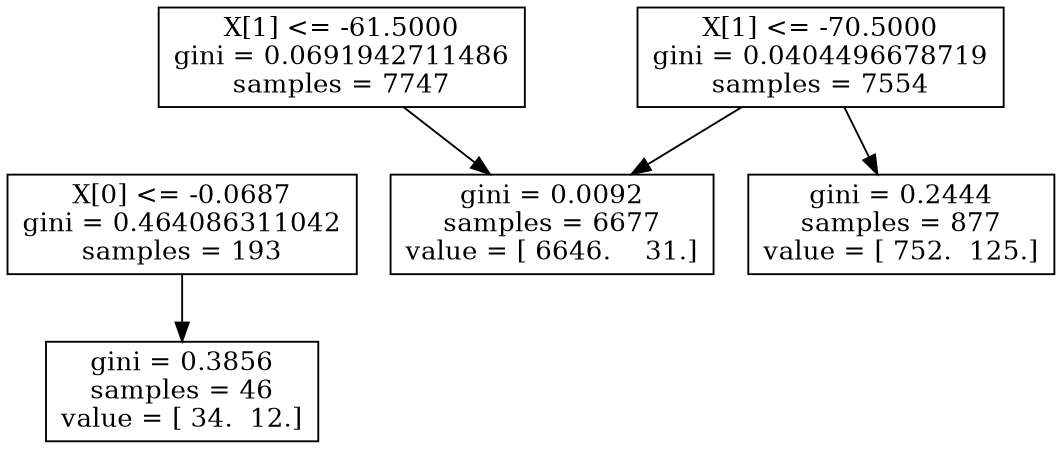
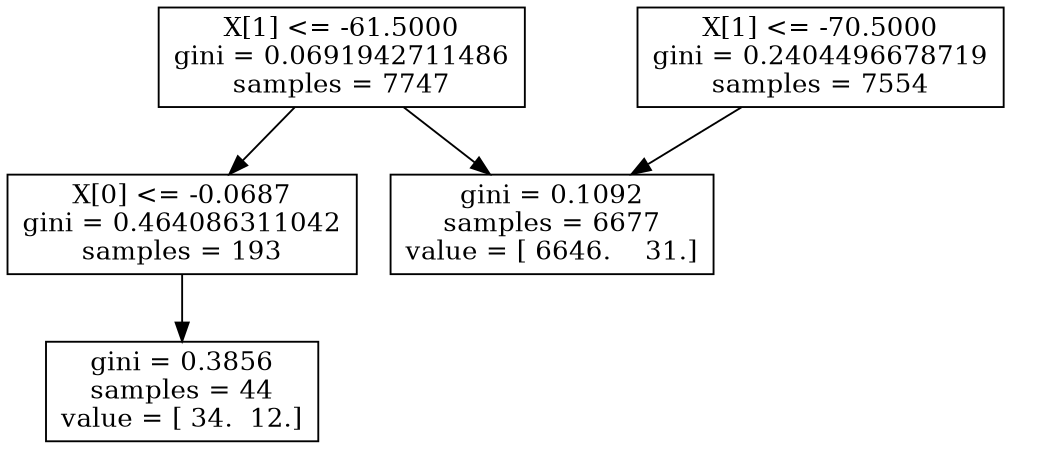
node "X[1] <= -70.5000 gini = 0.0404496678719 samples = 7554": label "X[1] <= -70.5000 gini = 0.0404496678719 samples = 7554" -> "X[1] <= -70.5000 gini = 0.2404496678719 samples = 7554"
edge "X[1] <= -61.5000 gini = 0.0691942711486 samples = 7747" -> "X[0] <= -0.0687 gini = 0.464086311042 samples = 193": added
node "gini = 0.0092 samples = 6677 value = [ 6646.    31.]": label "gini = 0.0092 samples = 6677 value = [ 6646.    31.]" -> "gini = 0.1092 samples = 6677 value = [ 6646.    31.]"
node "gini = 0.2444 samples = 877 value = [ 752.  125.]": removed
node "gini = 0.3856 samples = 46 value = [ 34.  12.]": label "gini = 0.3856 samples = 46 value = [ 34.  12.]" -> "gini = 0.3856 samples = 44 value = [ 34.  12.]"
